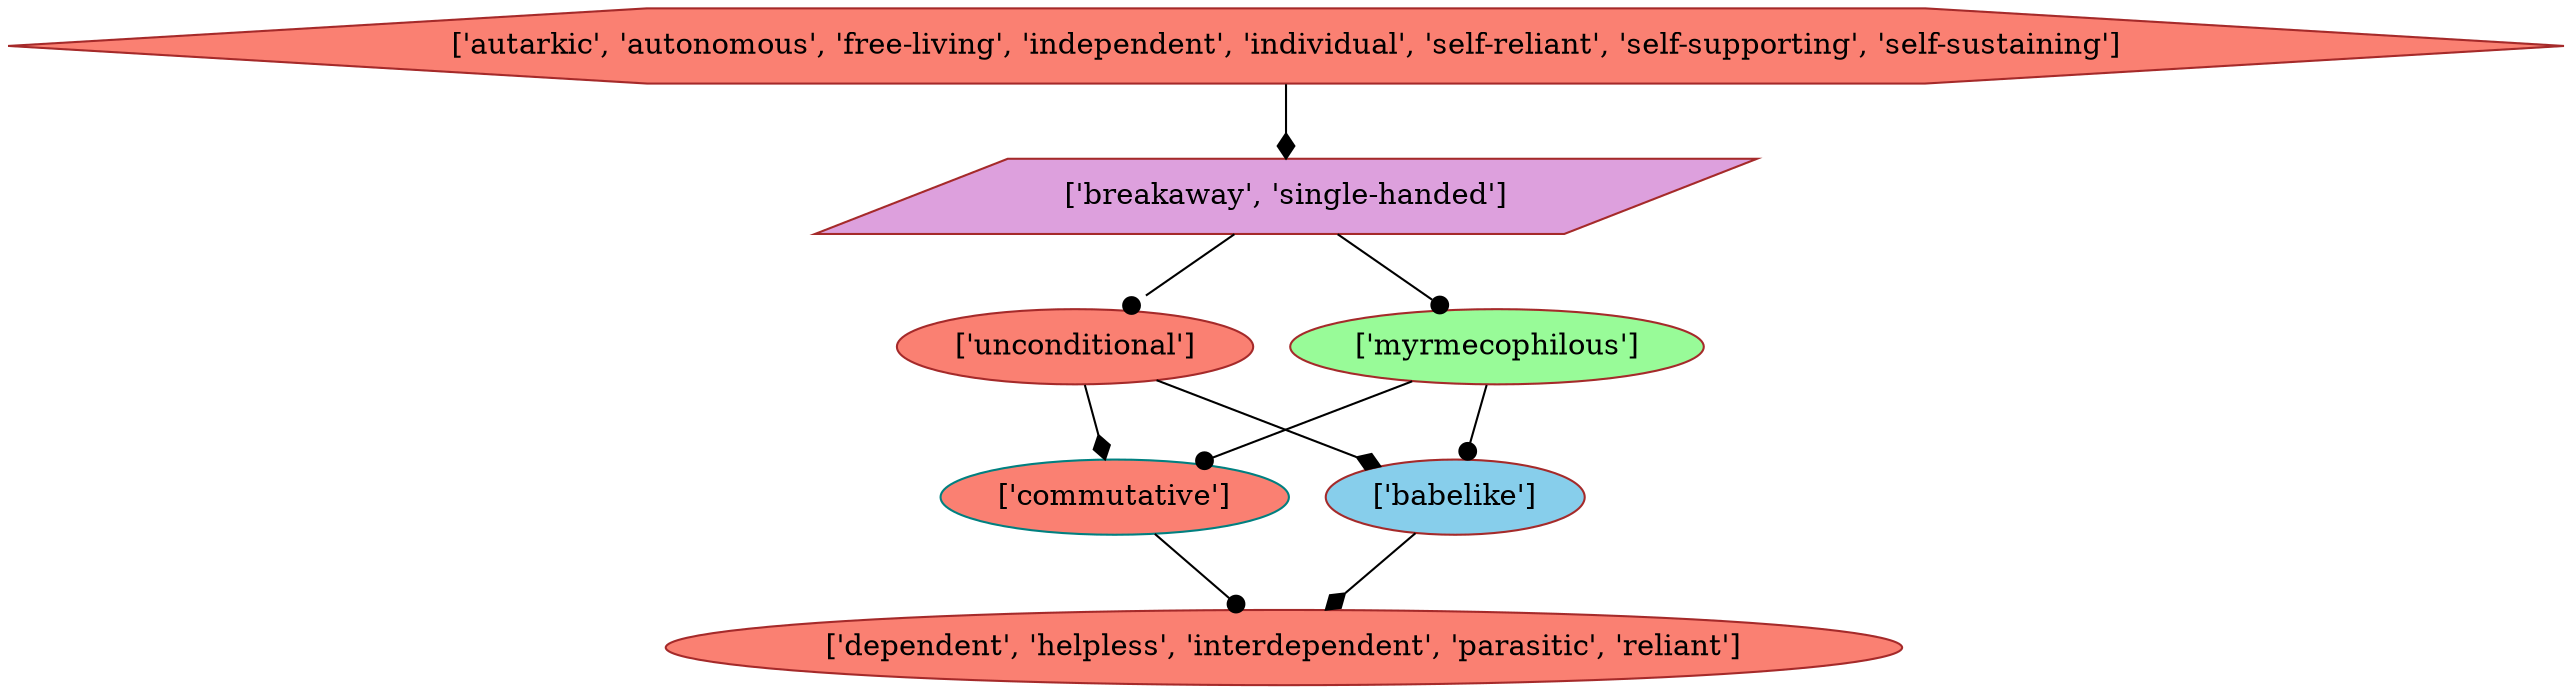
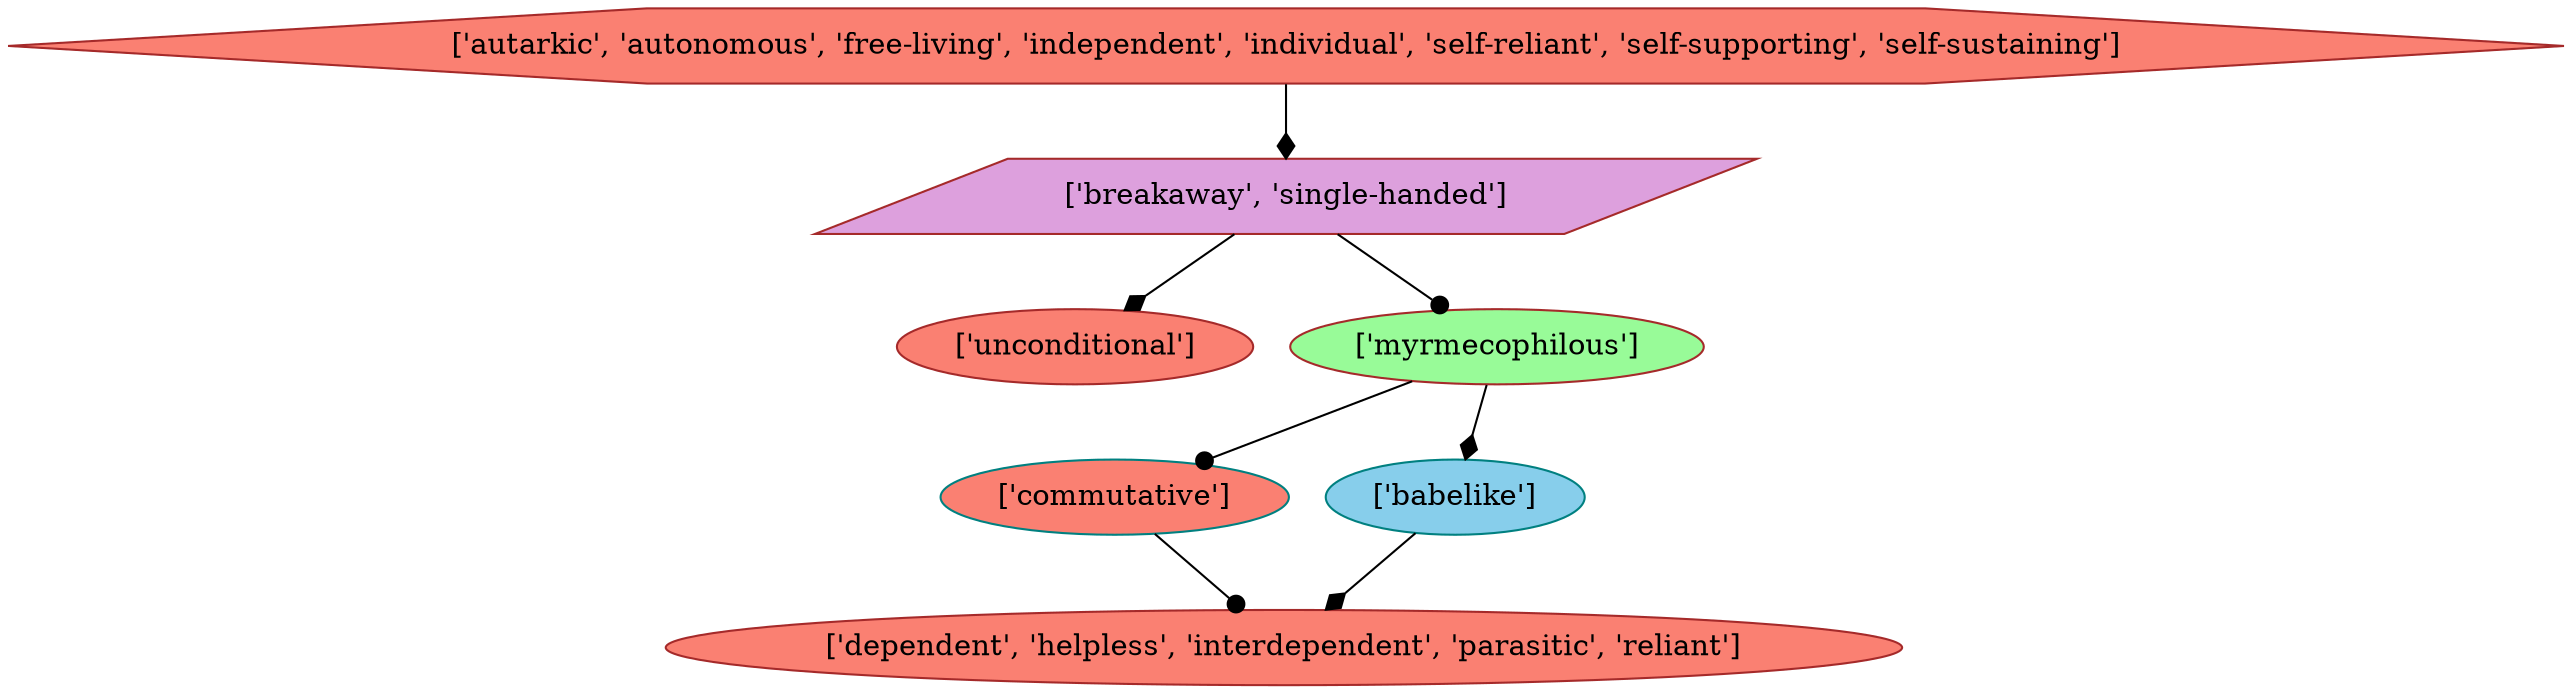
edge "['breakaway', 'single-handed']" -> "['unconditional']": arrowhead dot -> diamond
edge "['unconditional']" -> "['commutative']": removed
edge "['myrmecophilous']" -> "['babelike']": arrowhead dot -> diamond
edge "['unconditional']" -> "['babelike']": removed
node "['babelike']": color brown -> teal
